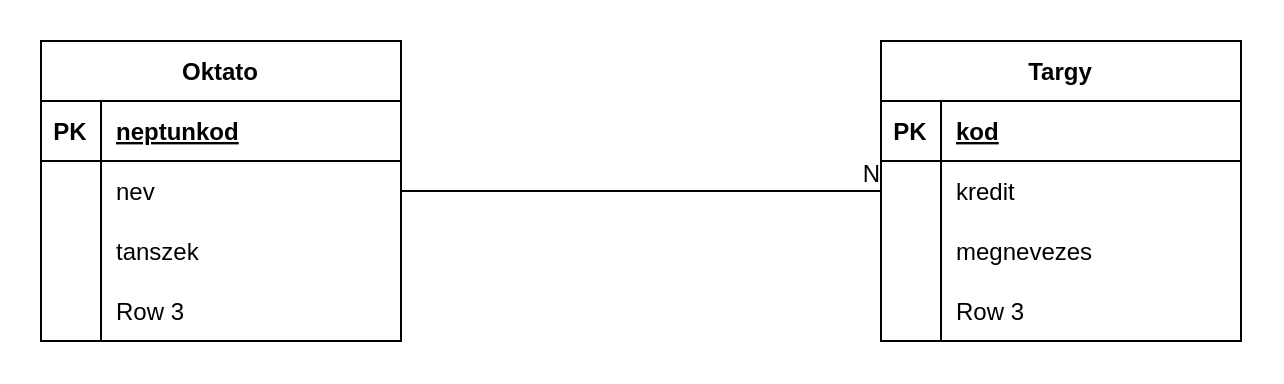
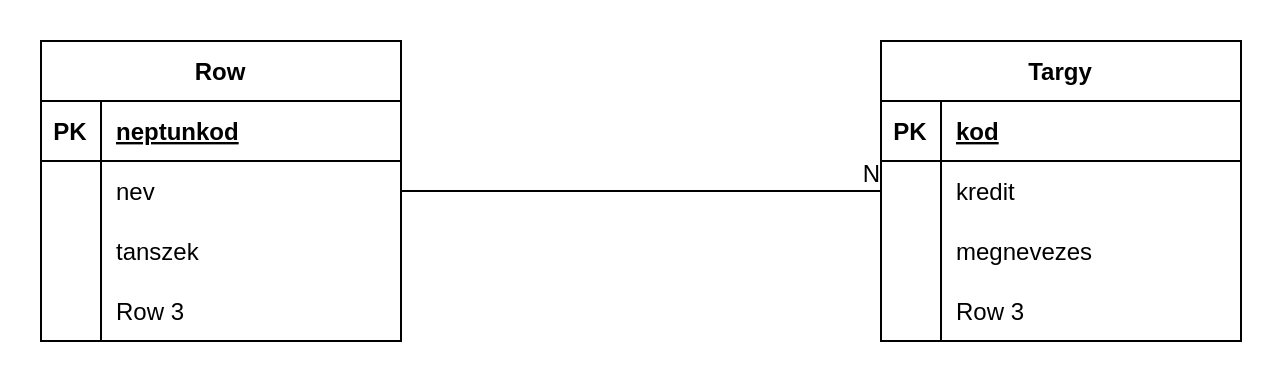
node "Oktato": label "Oktato" -> "Row"
